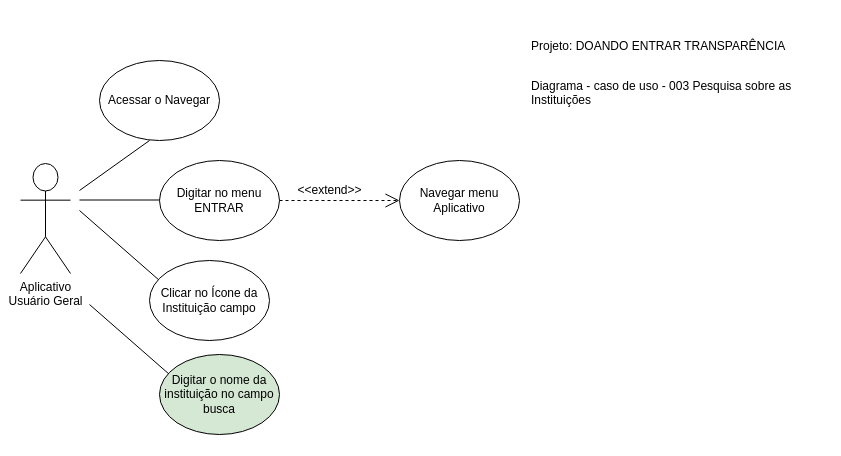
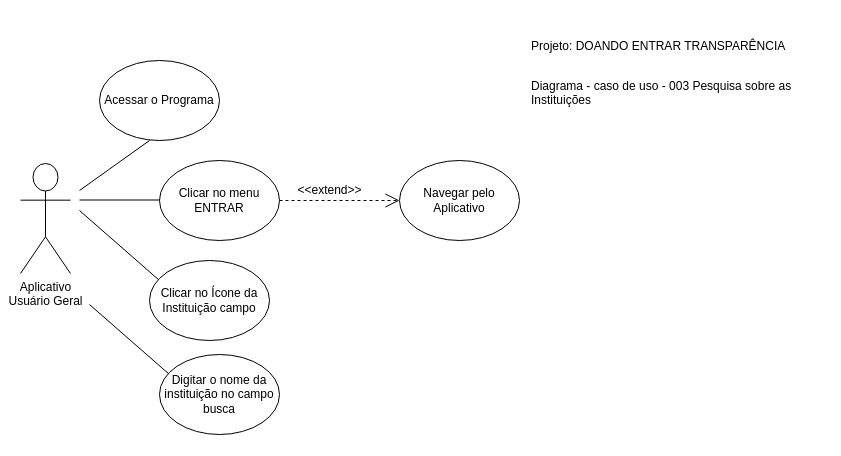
node "Acessar o Navegar": label "Acessar o Navegar" -> "Acessar o Programa"
node "Digitar no menu ENTRAR": label "Digitar no menu ENTRAR" -> "Clicar no menu ENTRAR"
node "Navegar menu Aplicativo": label "Navegar menu Aplicativo" -> "Navegar pelo Aplicativo"
node "Digitar o nome da instituição no campo busca": fillcolor #d5e8d4 -> #ffffff
